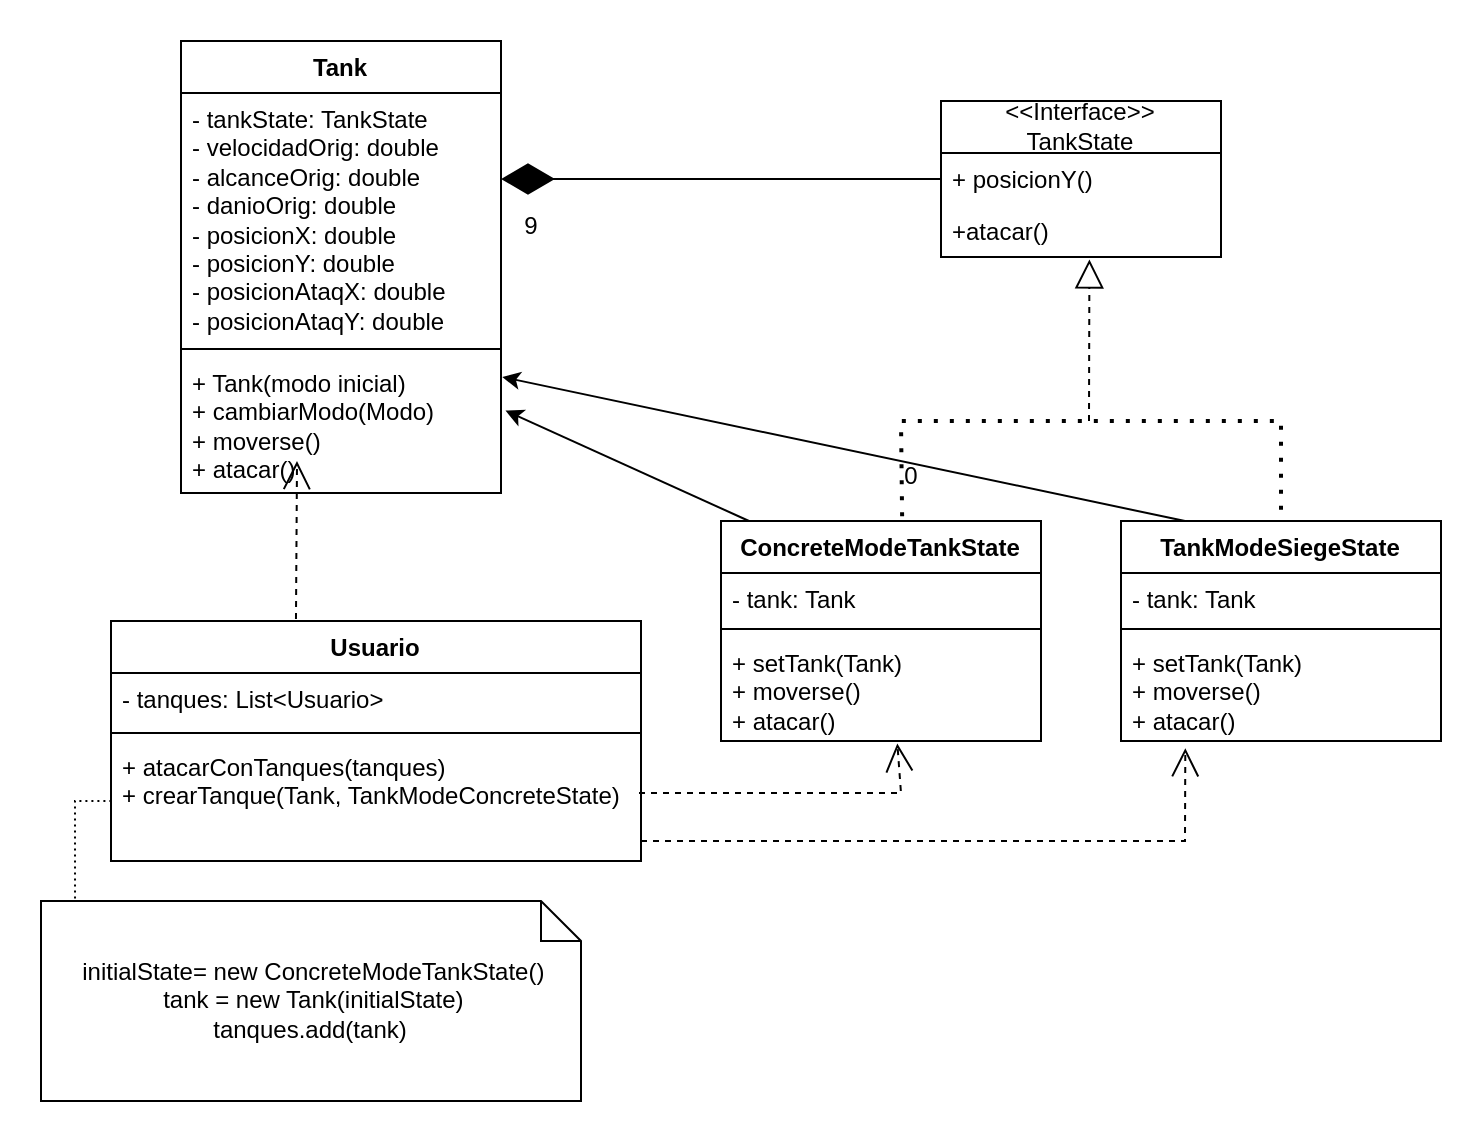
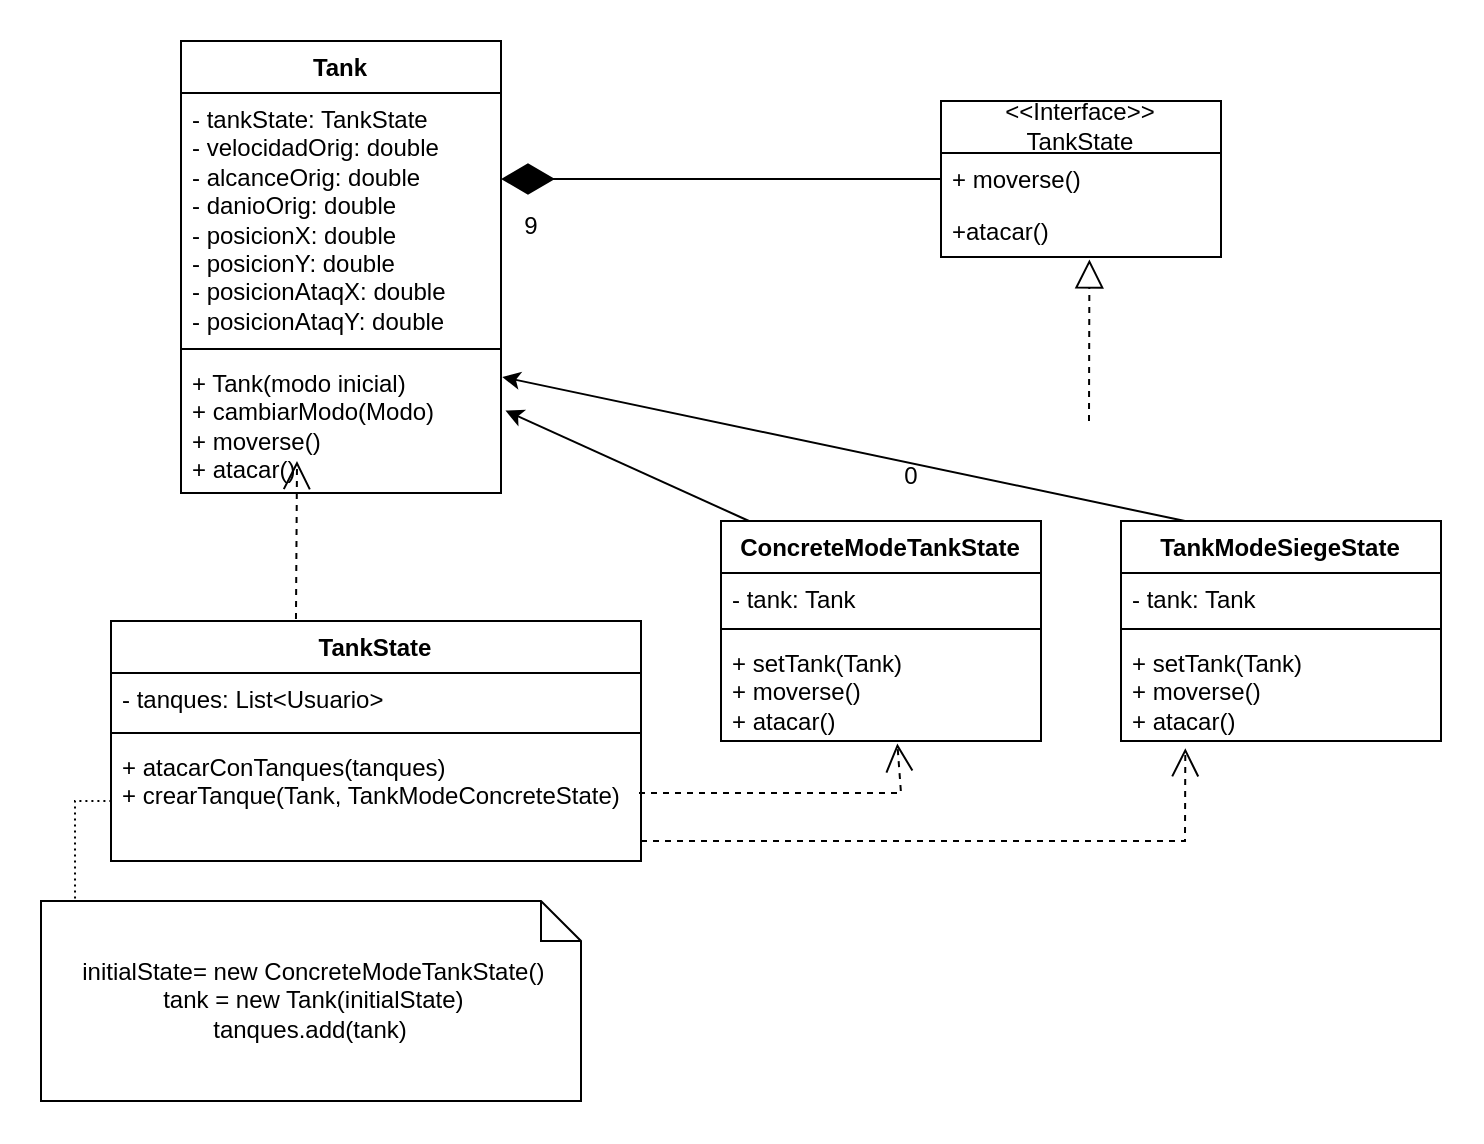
node "+ posicionY()": label "+ posicionY()" -> "+ moverse()"
edge "ConcreteModeTankState" -- "TankModeSiegeState": removed
node "Usuario": label "Usuario" -> "TankState"
